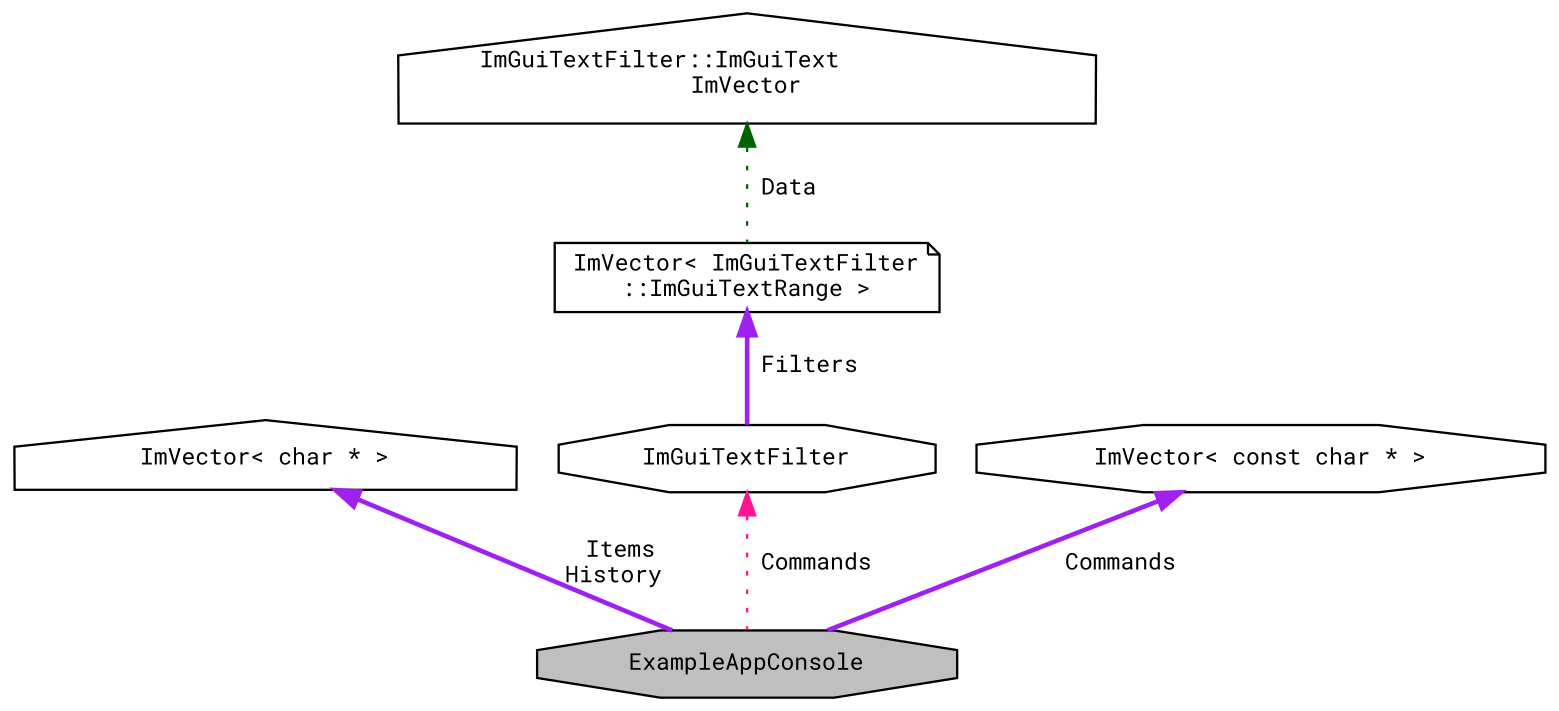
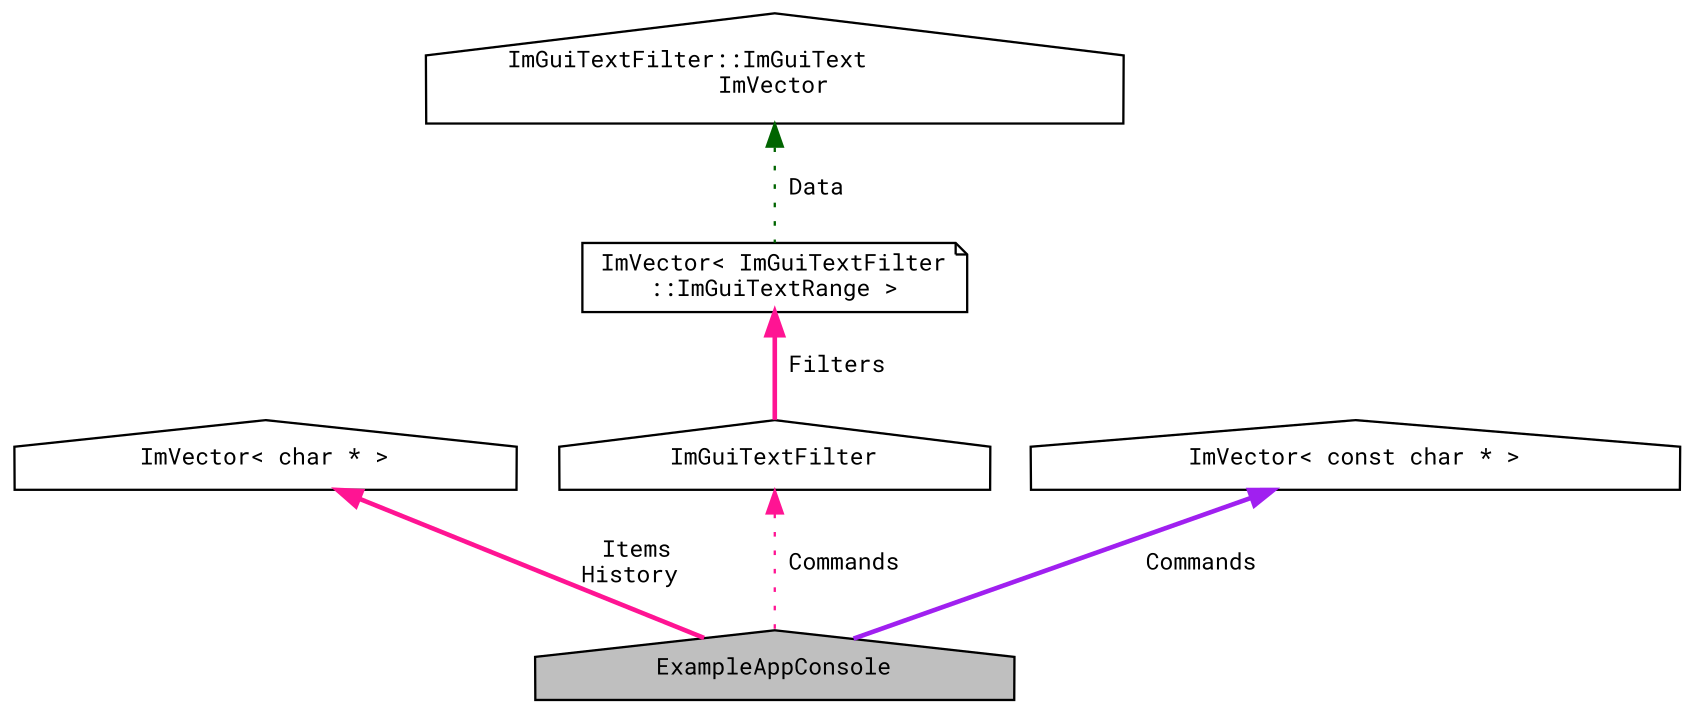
edge "ImGuiTextFilter" -> "ImVector< ImGuiTextFilter ::ImGuiTextRange >": color purple -> deeppink
node "ImGuiTextFilter": shape octagon -> house
node "ImVector< const char * >": shape octagon -> house
edge "ExampleAppConsole" -> "ImVector< char * >": color purple -> deeppink
node "ExampleAppConsole": shape octagon -> house
